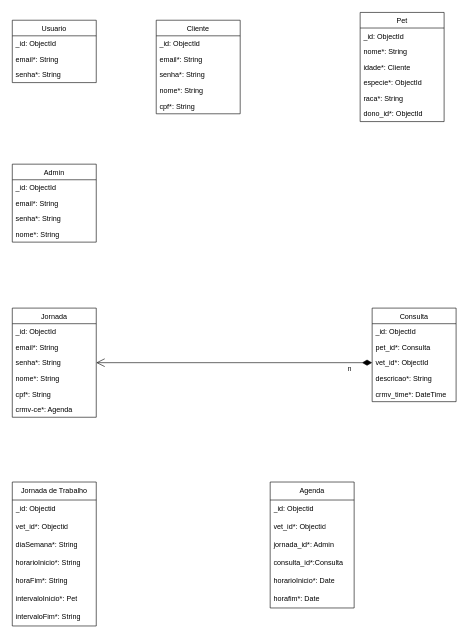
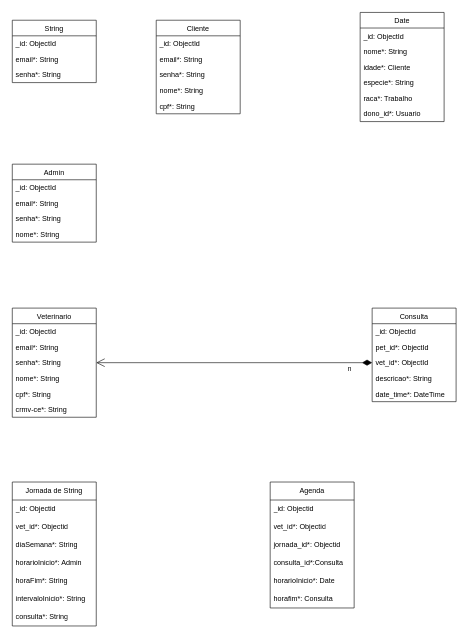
node "Pet": label "Pet" -> "Date"
node "Usuario": label "Usuario" -> "String"
node "especie*: ObjectId": label "especie*: ObjectId" -> "especie*: String"
node "raca*: String": label "raca*: String" -> "raca*: Trabalho"
node "dono_id*: ObjectId": label "dono_id*: ObjectId" -> "dono_id*: Usuario"
node "Jornada": label "Jornada" -> "Veterinario"
node "pet_id*: Consulta": label "pet_id*: Consulta" -> "pet_id*: ObjectId"
node "crmv_time*: DateTime": label "crmv_time*: DateTime" -> "date_time*: DateTime"
node "crmv-ce*: Agenda": label "crmv-ce*: Agenda" -> "crmv-ce*: String"
node "Jornada de Trabalho": label "Jornada de Trabalho" -> "Jornada de String"
node "jornada_id*: Admin": label "jornada_id*: Admin" -> "jornada_id*: Objectid"
node "horarioInicio*: String": label "horarioInicio*: String" -> "horarioInicio*: Admin"
node "intervaloInicio*: Pet": label "intervaloInicio*: Pet" -> "intervaloInicio*: String"
node "horafim*: Date": label "horafim*: Date" -> "horafim*: Consulta"
node "intervaloFim*: String": label "intervaloFim*: String" -> "consulta*: String"
